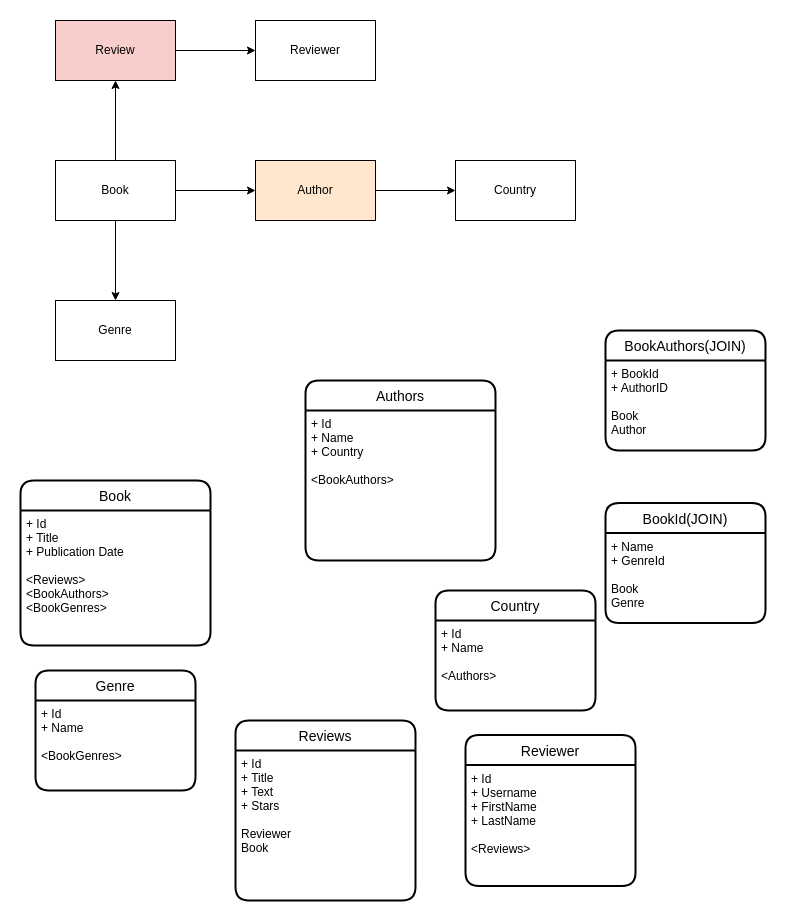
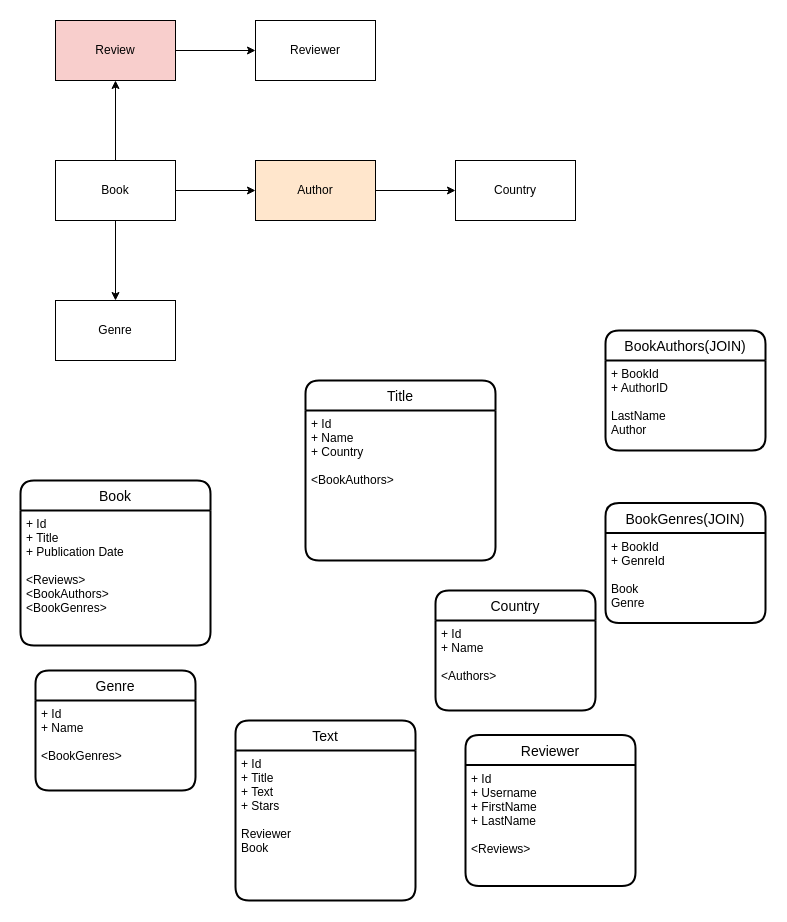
node "+ BookId + AuthorID Book Author": label "+ BookId + AuthorID Book Author" -> "+ BookId + AuthorID LastName Author"
node "Authors": label "Authors" -> "Title"
node "BookId(JOIN)": label "BookId(JOIN)" -> "BookGenres(JOIN)"
node "+ Name + GenreId Book Genre": label "+ Name + GenreId Book Genre" -> "+ BookId + GenreId Book Genre"
node "Reviews": label "Reviews" -> "Text"
